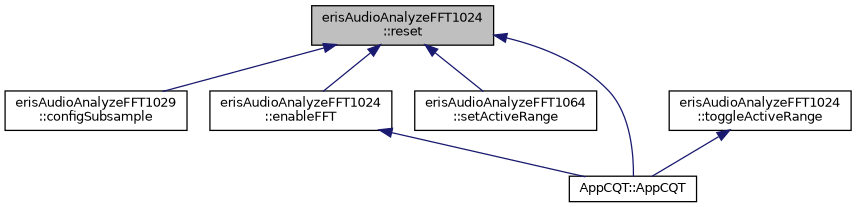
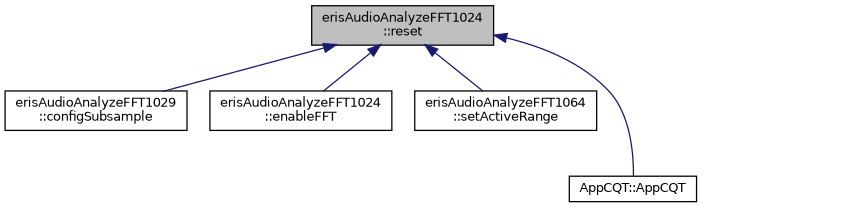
node "erisAudioAnalyzeFFT1024 ::toggleActiveRange": removed
edge "AppCQT::AppCQT" -> "erisAudioAnalyzeFFT1024 ::enableFFT": removed
